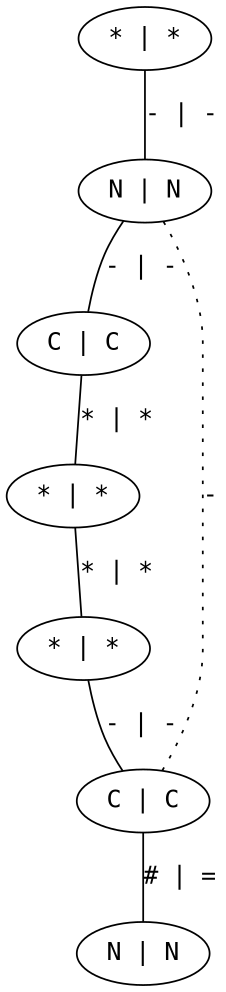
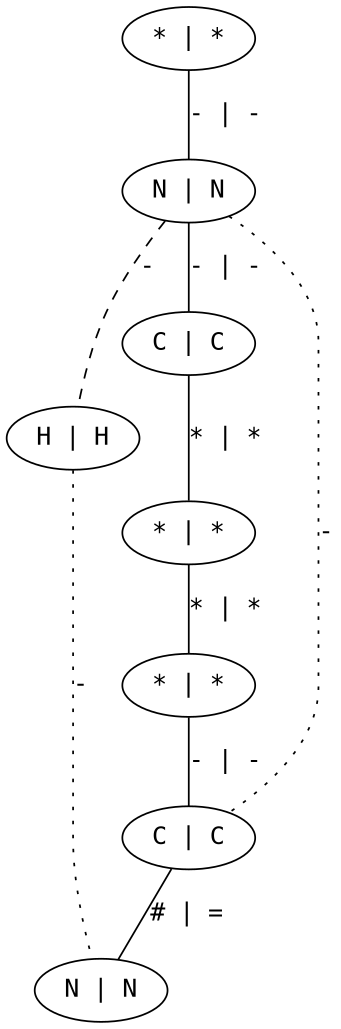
node "H | H": added
